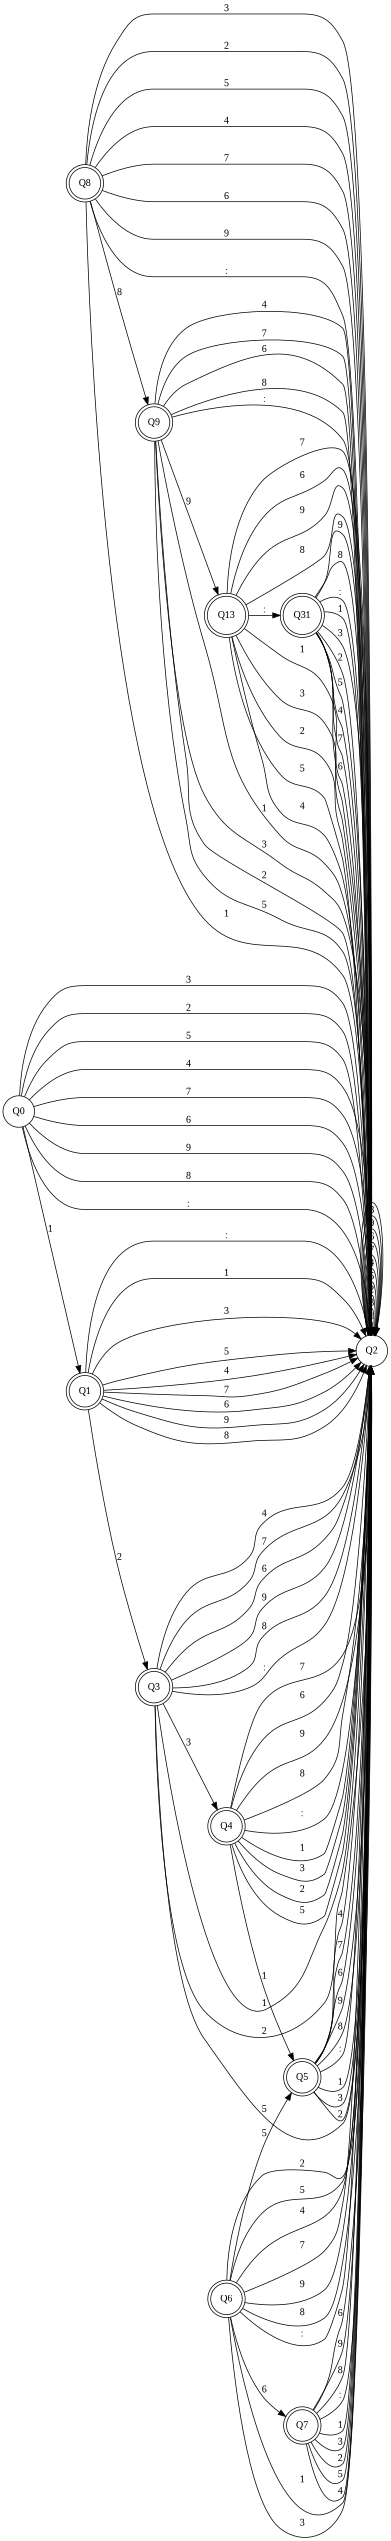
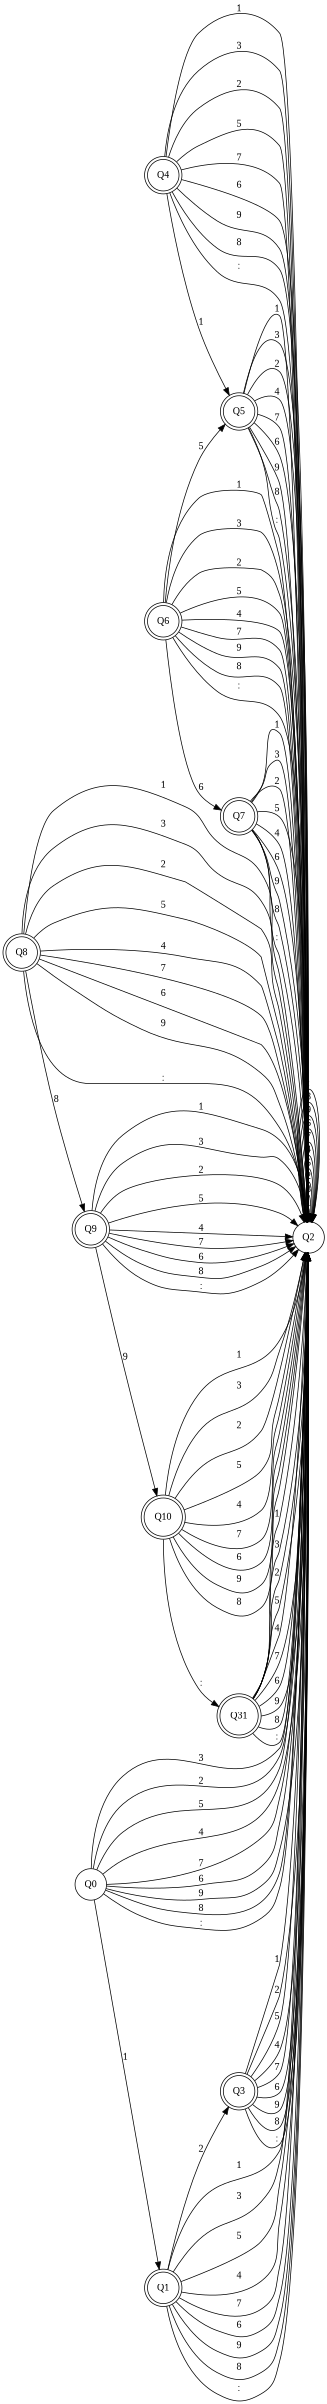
node "Q13": label "Q13" -> "Q10"
edge "Q3" -> "Q4": removed, label "3"
